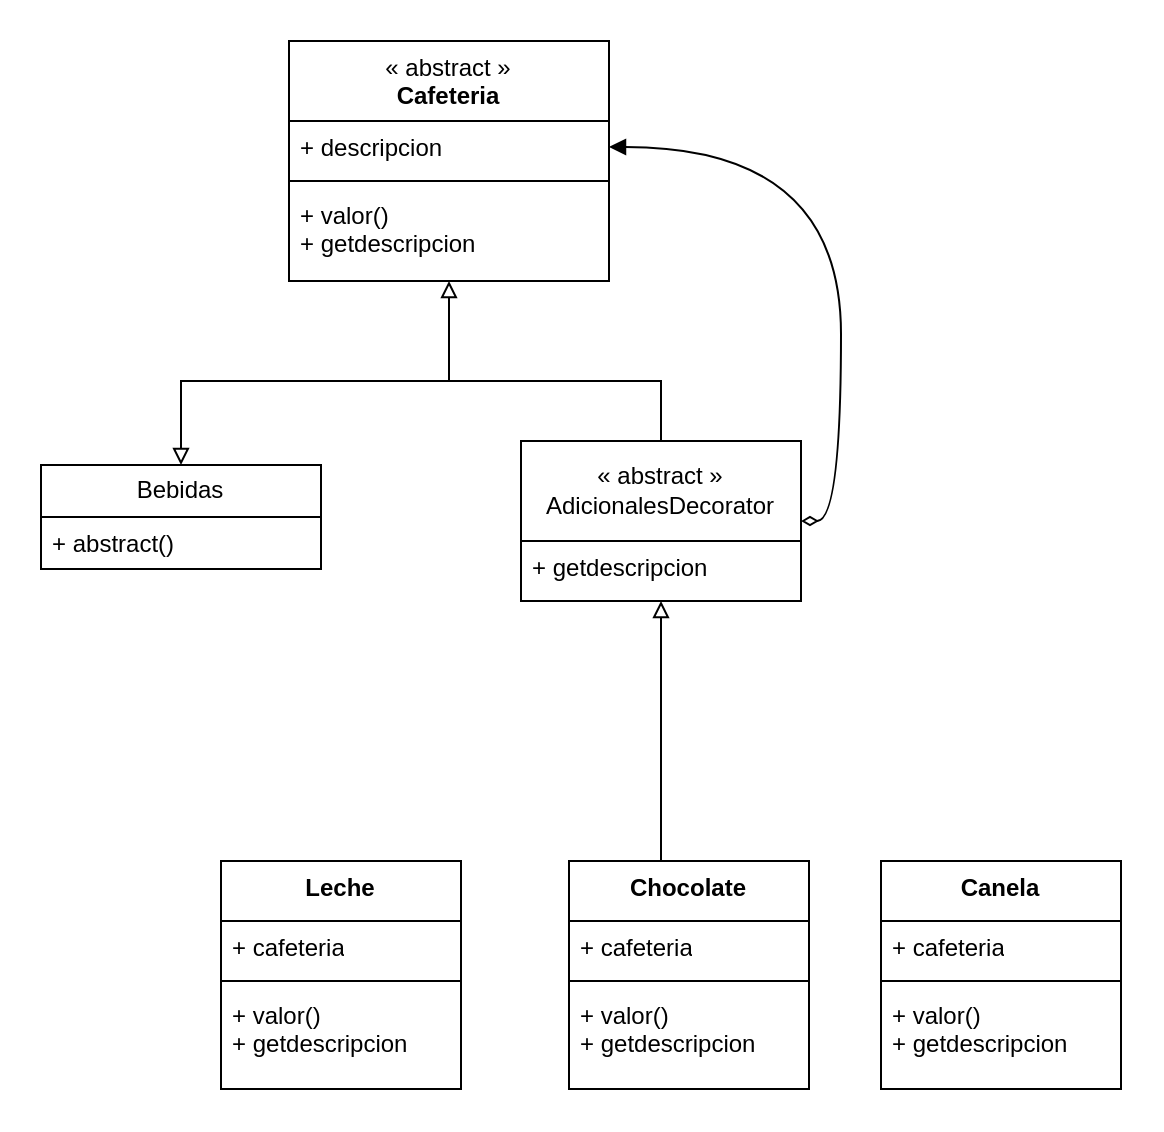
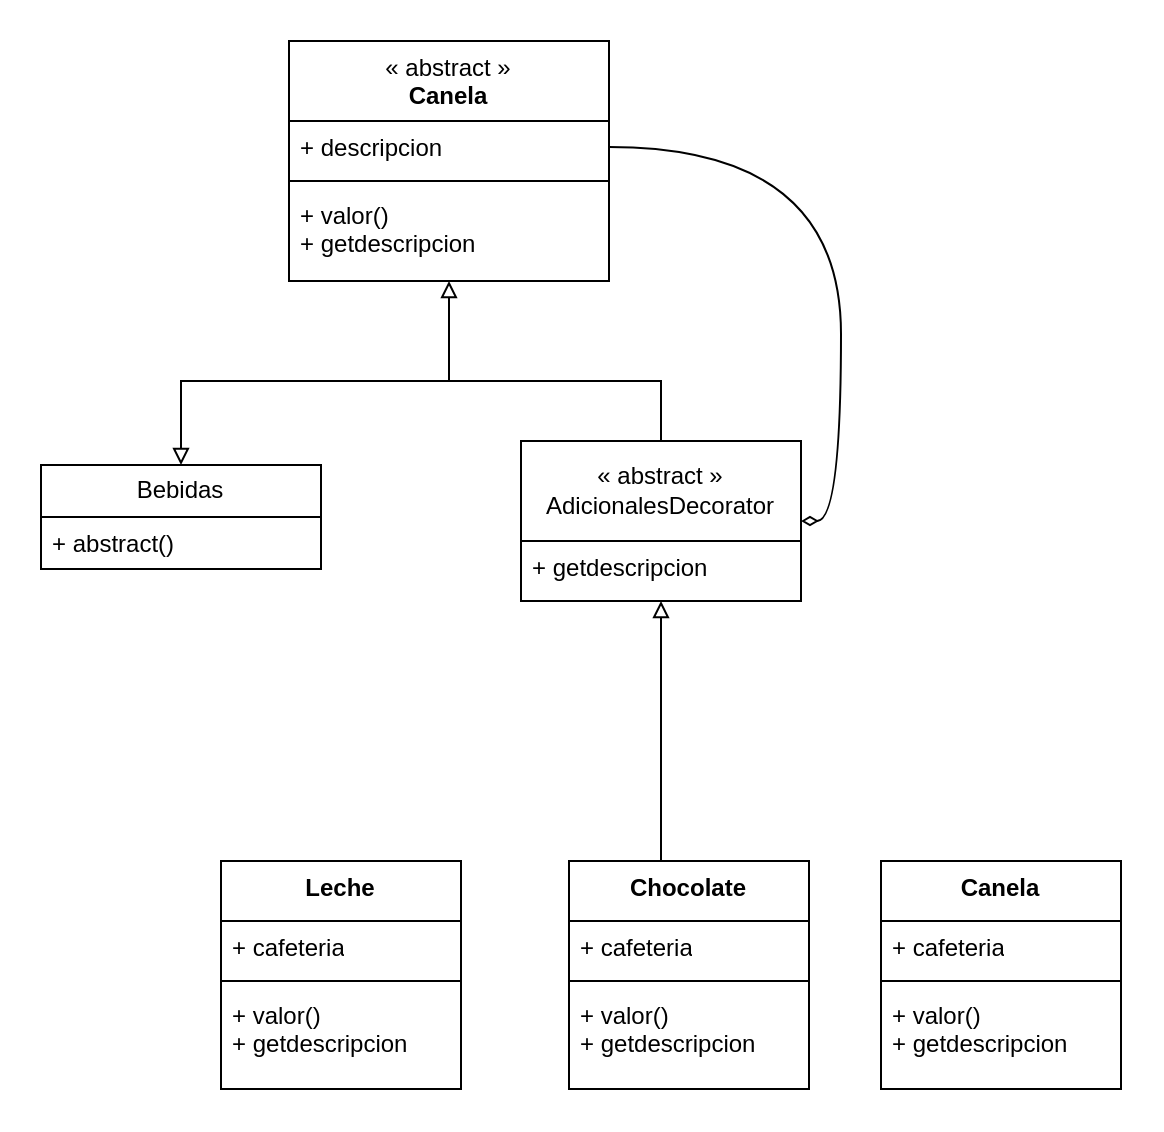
node "« abstract » Cafeteria": label "« abstract » Cafeteria" -> "« abstract » Canela"
edge "+ descripcion" -- "« abstract » AdicionalesDecorator": arrowhead block -> none
